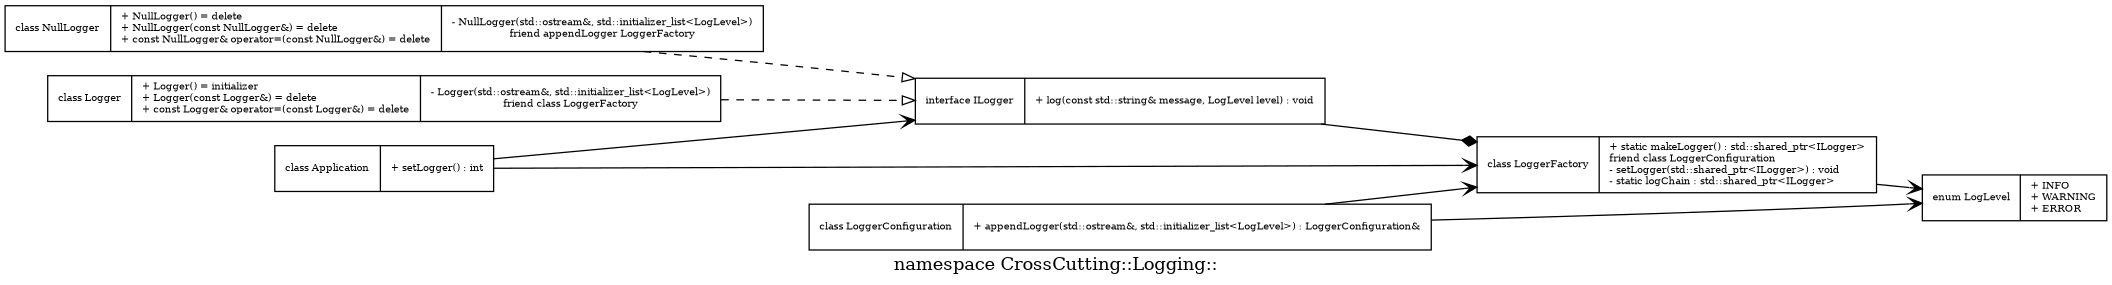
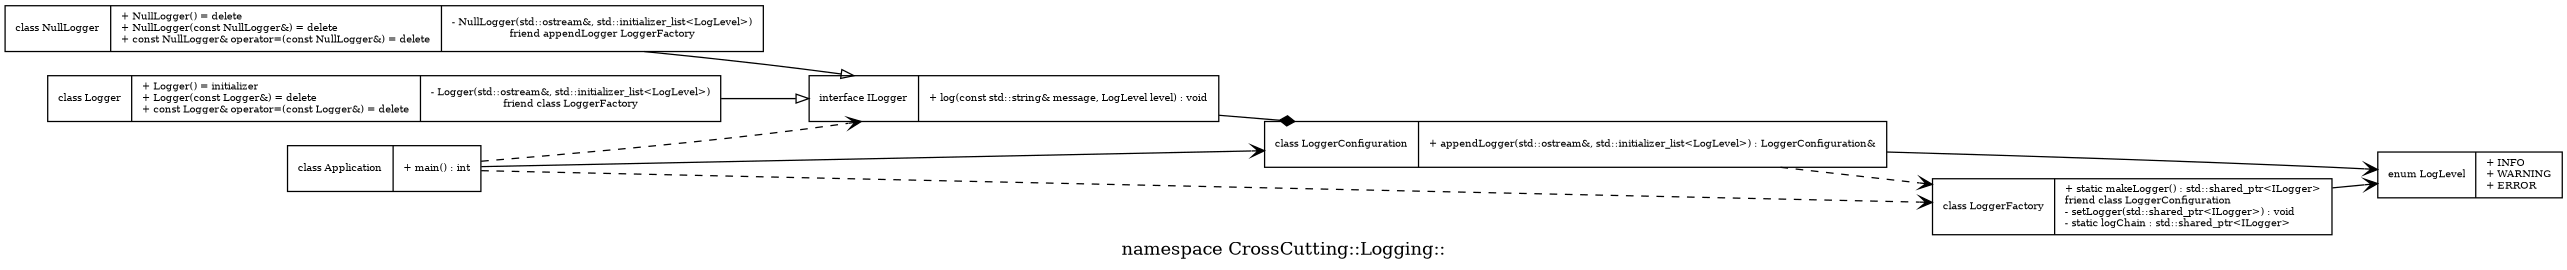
edge "class NullLogger" -> "interface ILogger": style dashed -> solid
edge "class Logger" -> "interface ILogger": style dashed -> solid
edge "interface ILogger" -> "class LoggerFactory": now "interface ILogger" -> "class LoggerConfiguration"
edge "class Application" -> "interface ILogger": style solid -> dashed
edge "class Application" -> "class LoggerConfiguration": added
edge "class Application" -> "class LoggerFactory": style solid -> dashed
node "class Application": text "+ setLogger() : int" -> "+ main() : int"
edge "class LoggerConfiguration" -> "class LoggerFactory": style solid -> dashed
